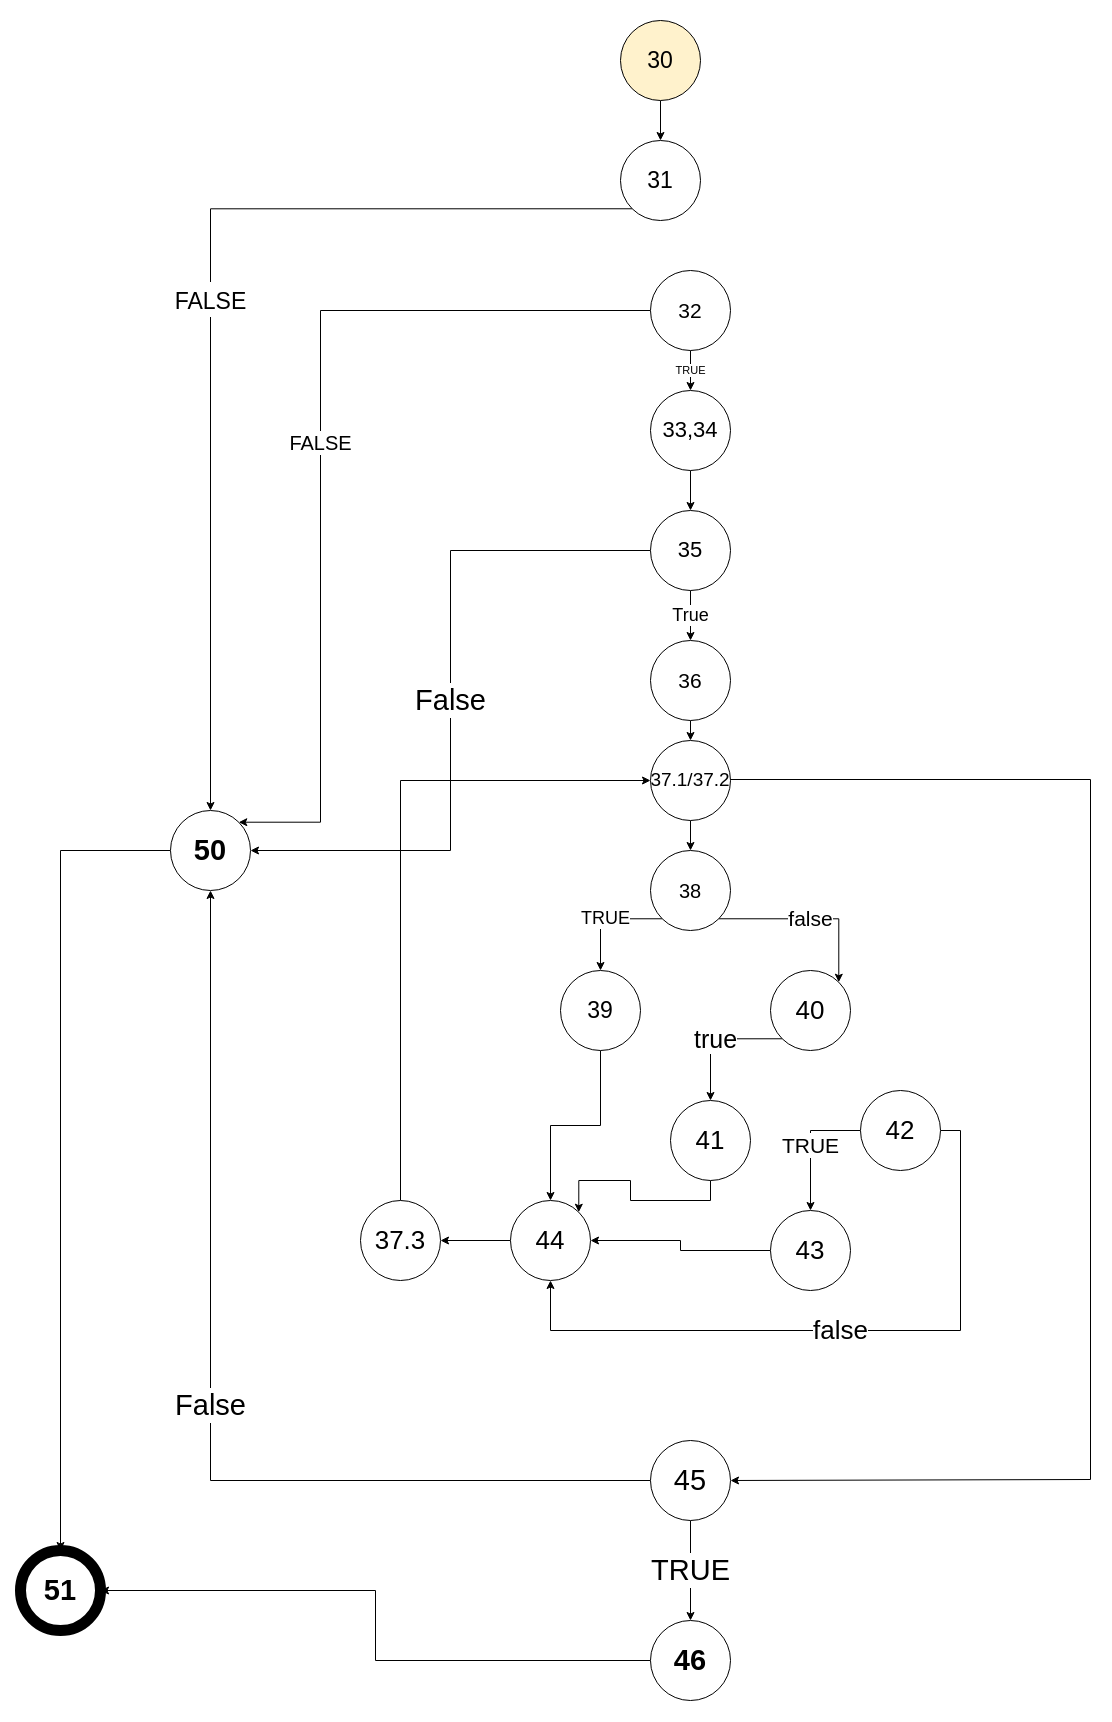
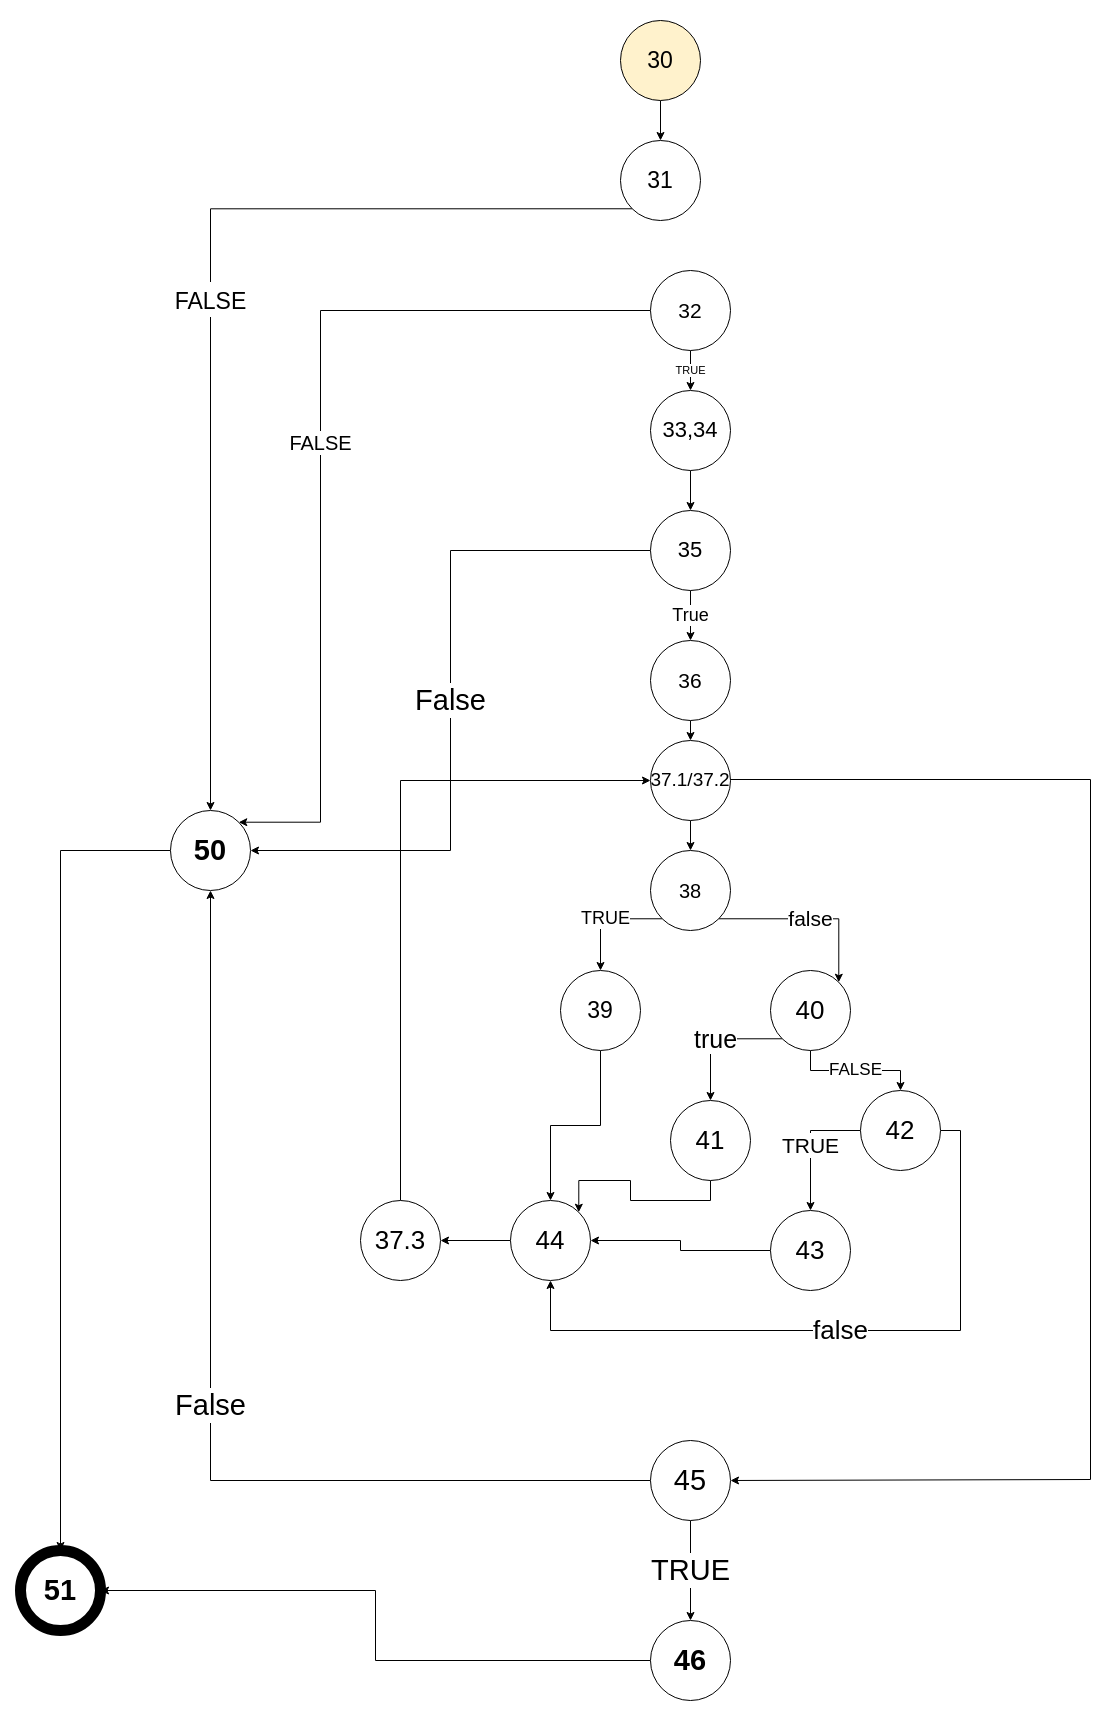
edge "40" -> "42": added, label "FALSE"
